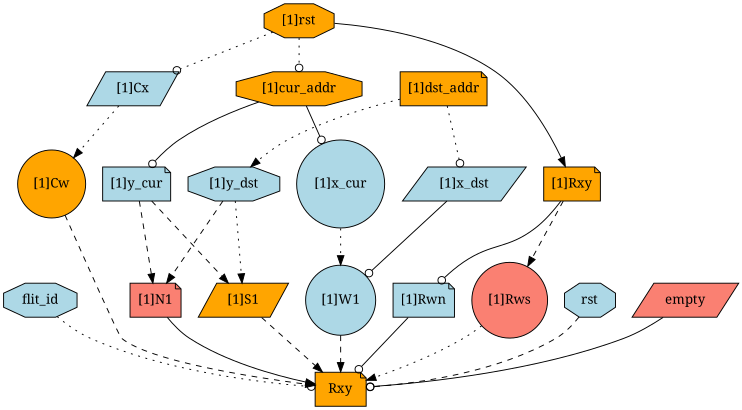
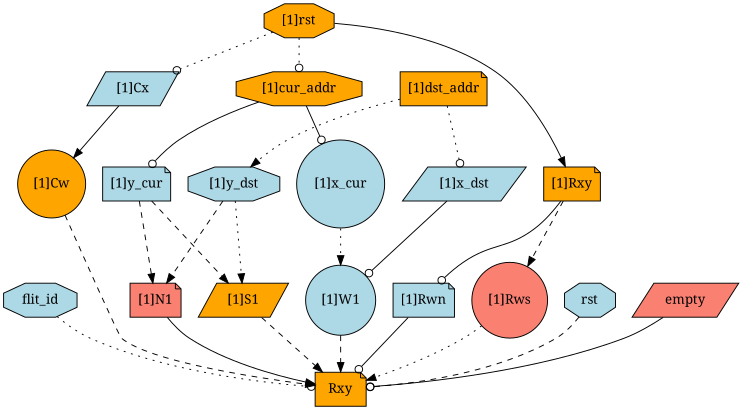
edge "[1]Cx" -> "[1]Cw": style dotted -> solid
